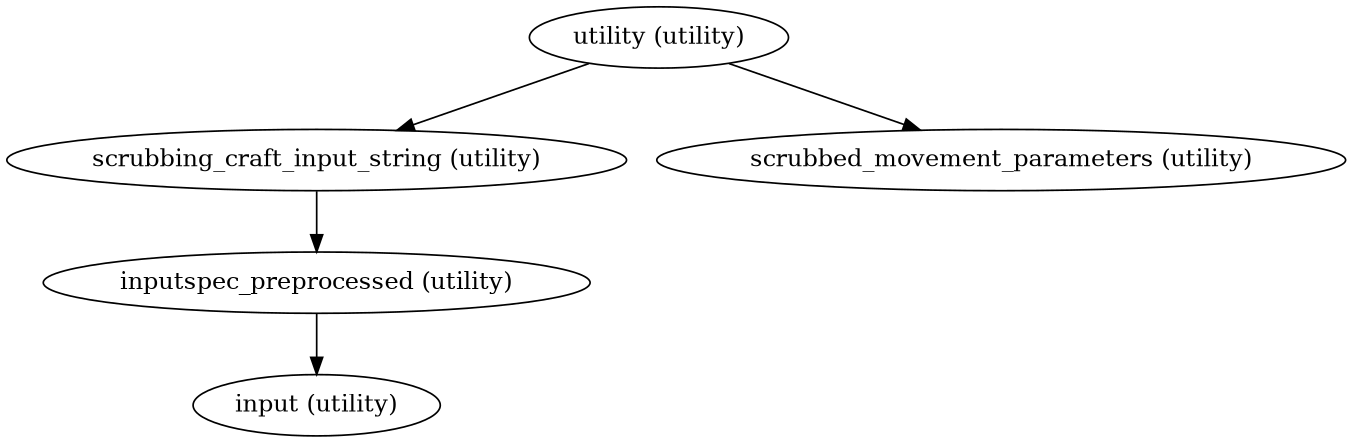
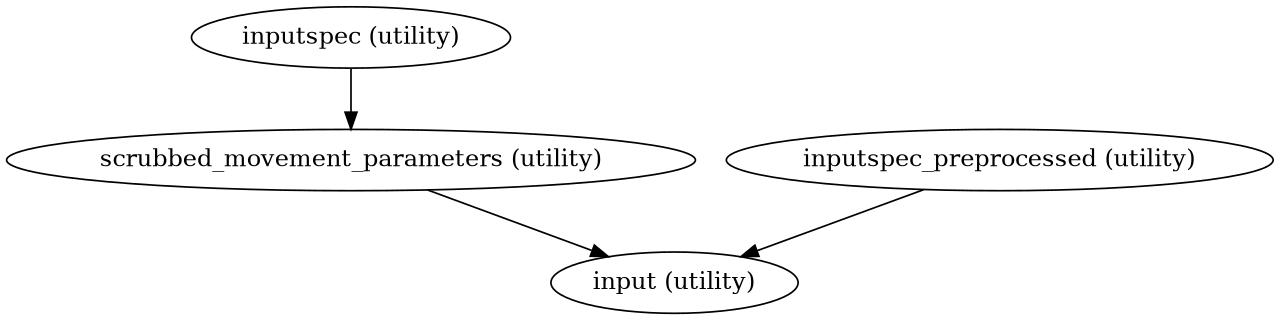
node "utility (utility)": label "utility (utility)" -> "inputspec (utility)"
node "scrubbing_craft_input_string (utility)": removed
edge "scrubbed_movement_parameters (utility)" -> "input (utility)": added
